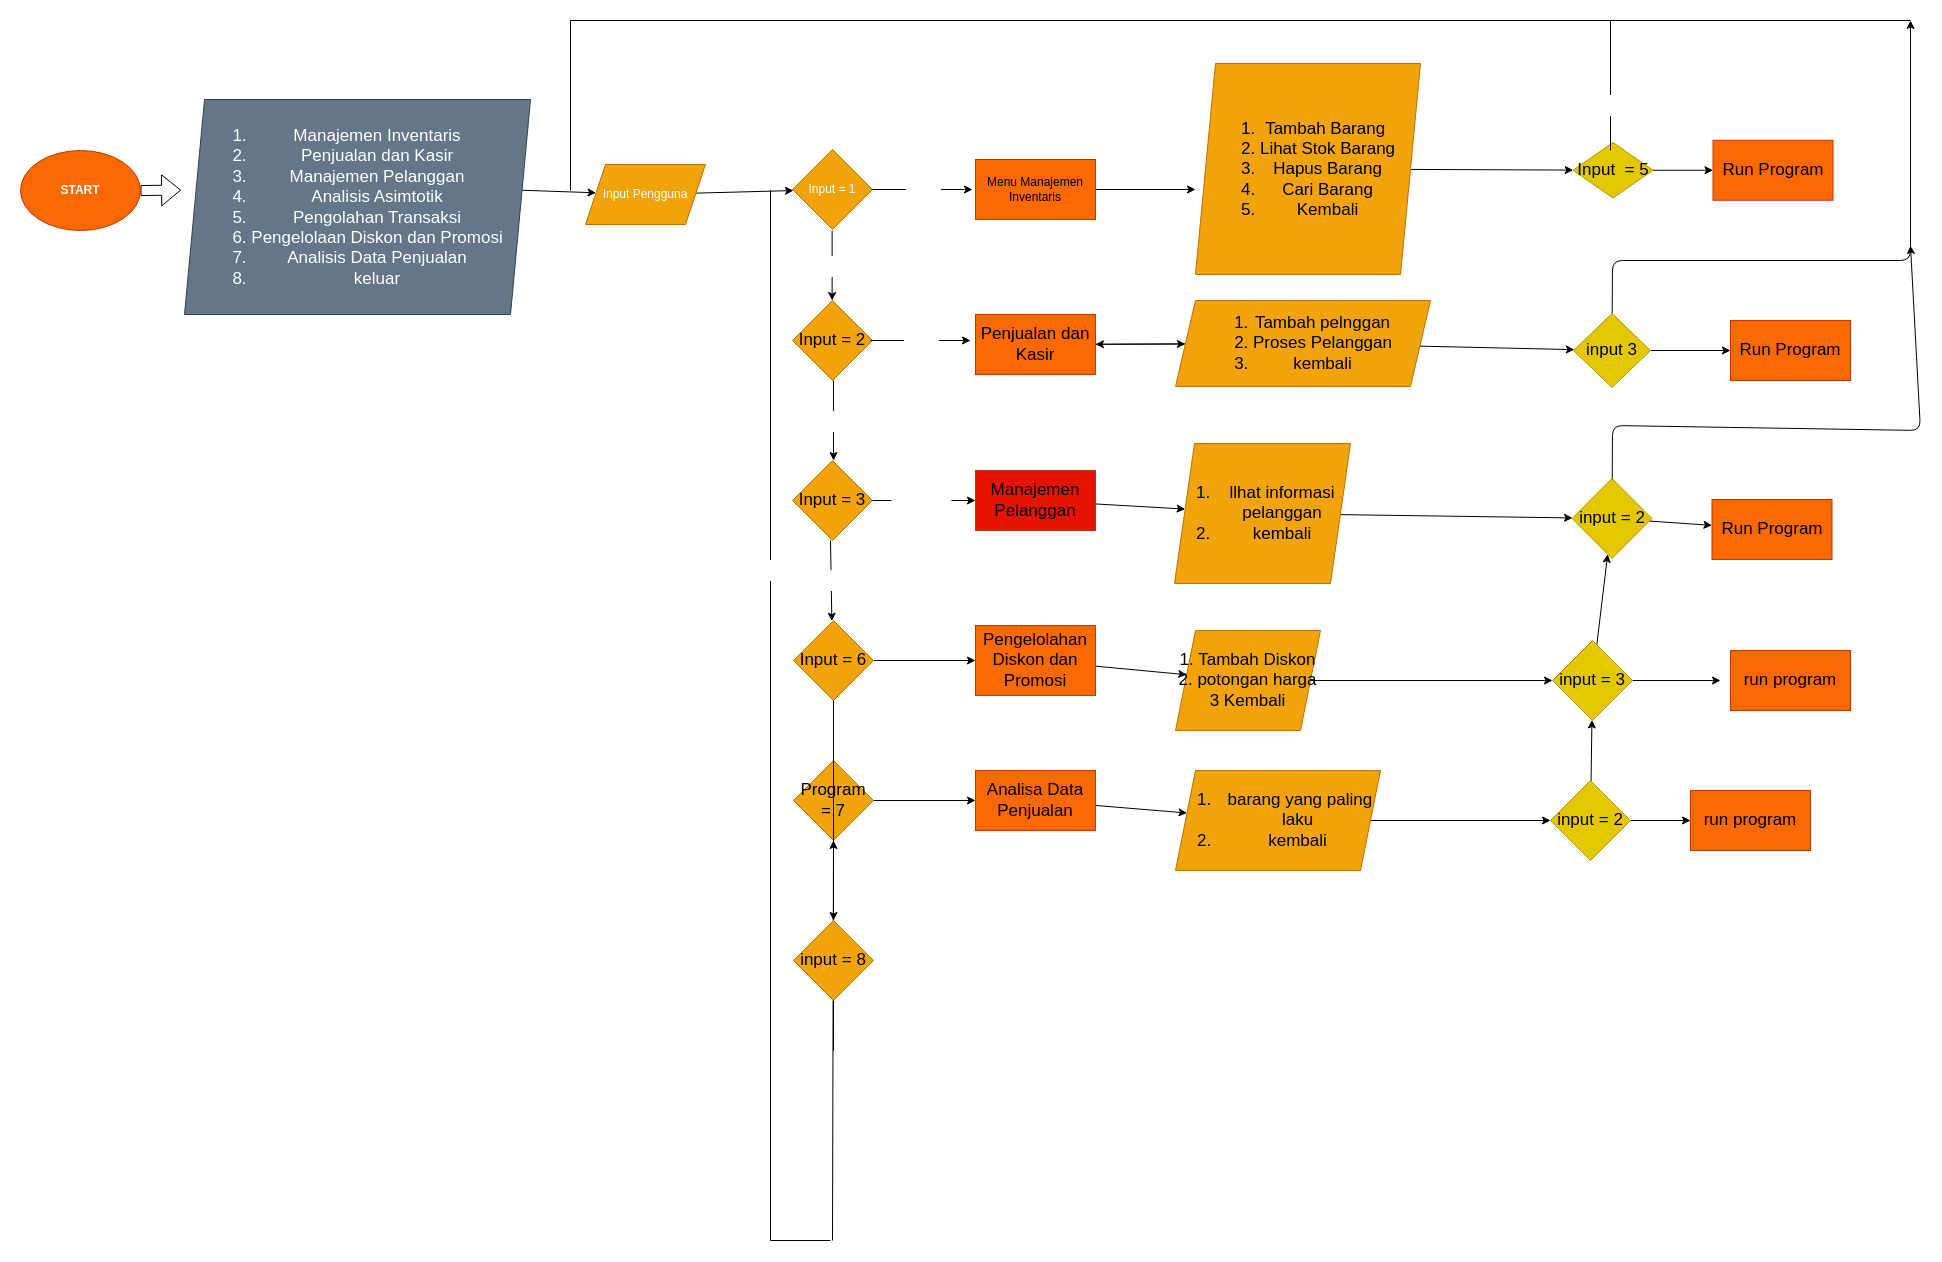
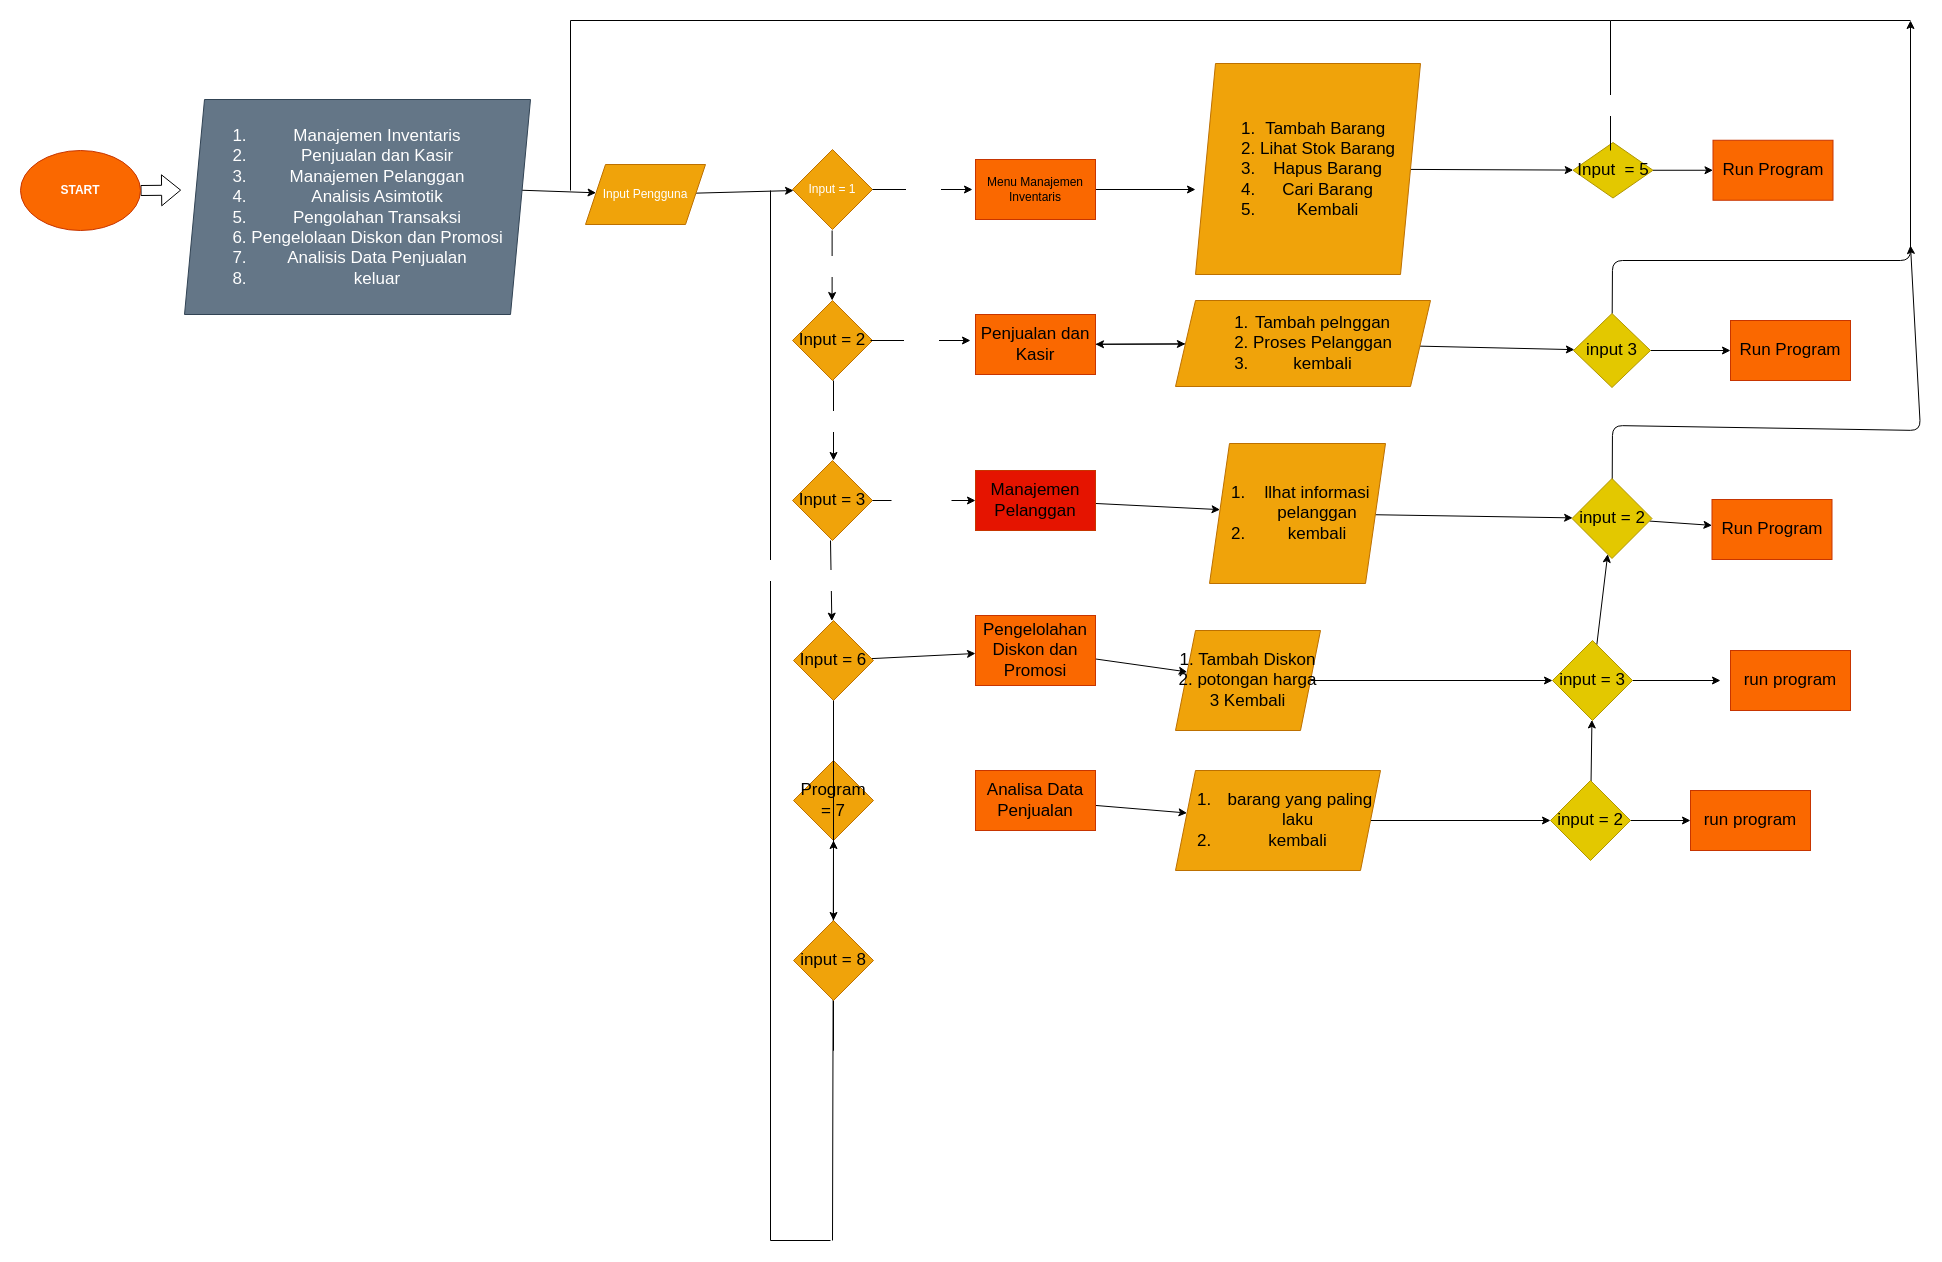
node "llhat informasi pelanggan kembali": moved (1263, 514) -> (1298, 514)
node "Pengelolahan Diskon dan Promosi": moved (1036, 661) -> (1036, 651)
edge "Program = 7" -> "Analisa Data Penjualan": removed
